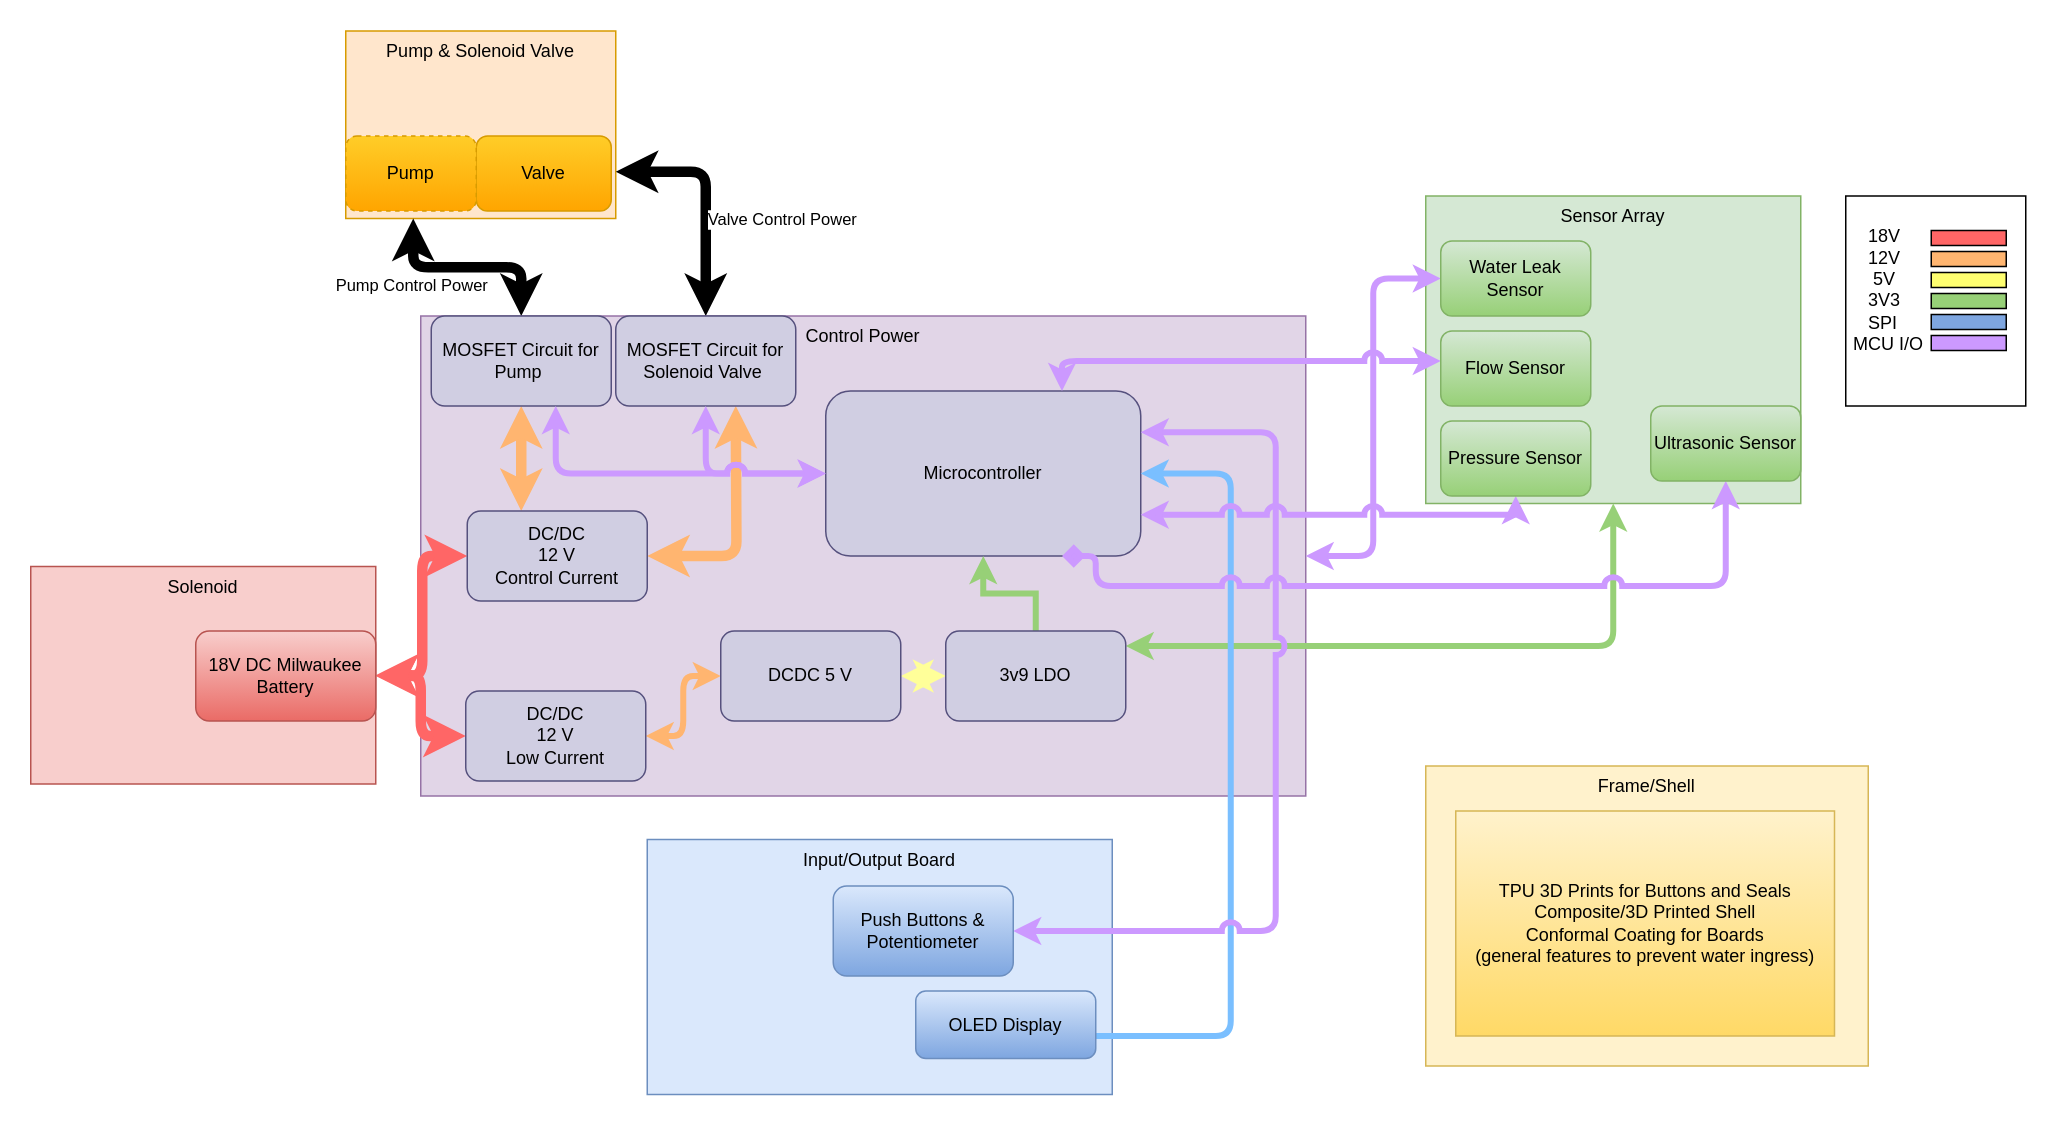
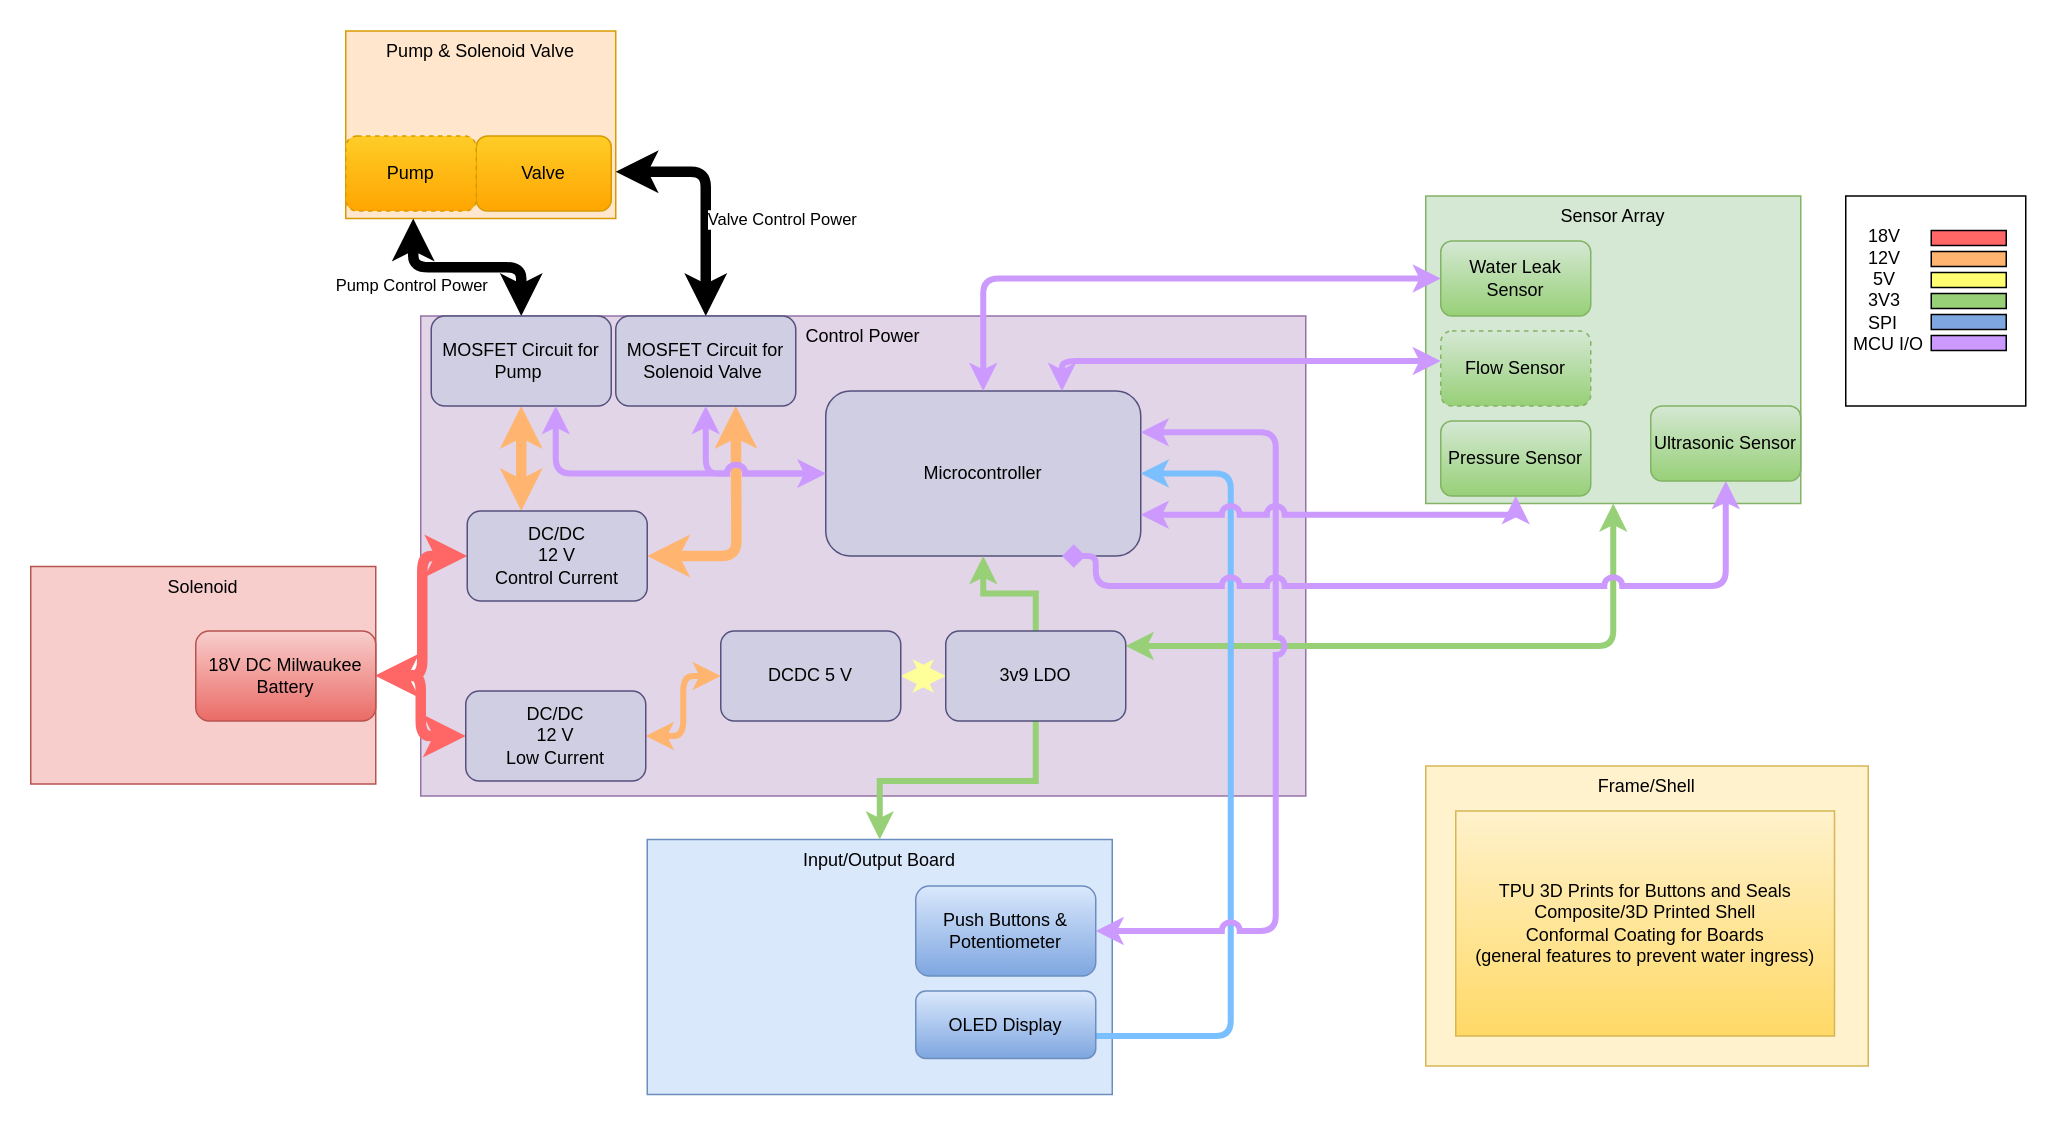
node "Flow Sensor": style solid -> dashed
edge "Water Leak Sensor" -- "Control Power": now "Water Leak Sensor" -- "Microcontroller"
edge "3v9 LDO" -> "Input/Output Board": added
node "Push Buttons & Potentiometer": moved (923, 931) -> (1006, 931)
